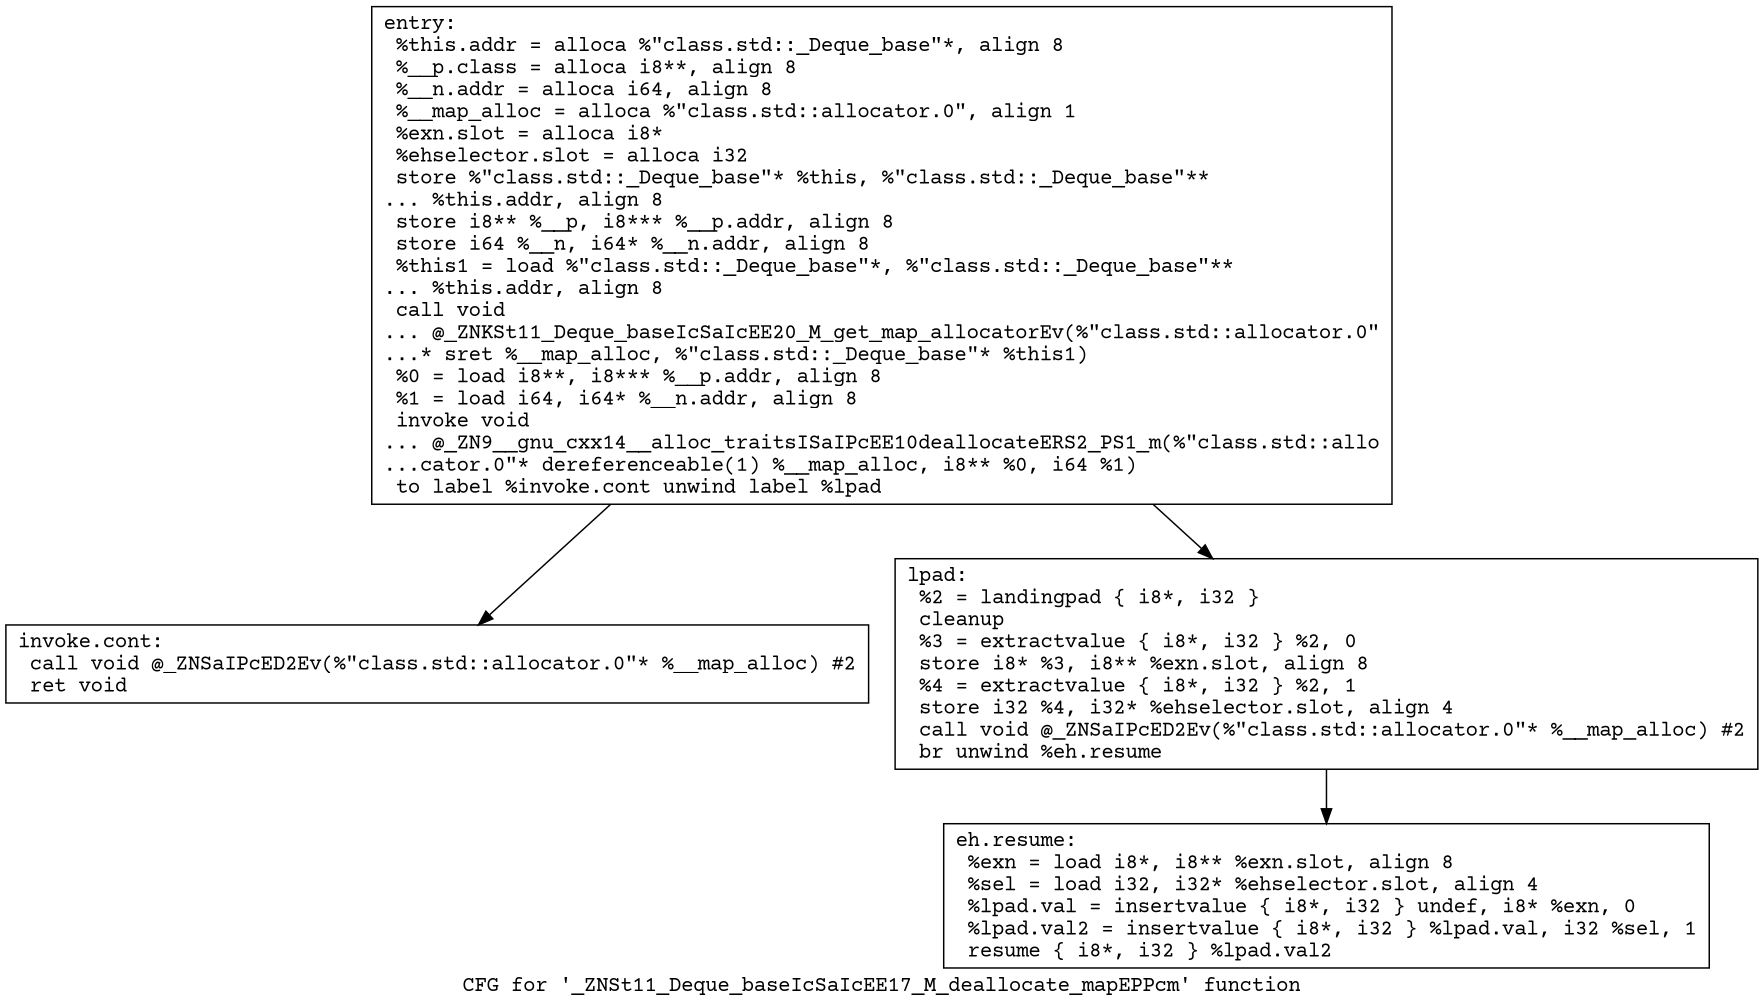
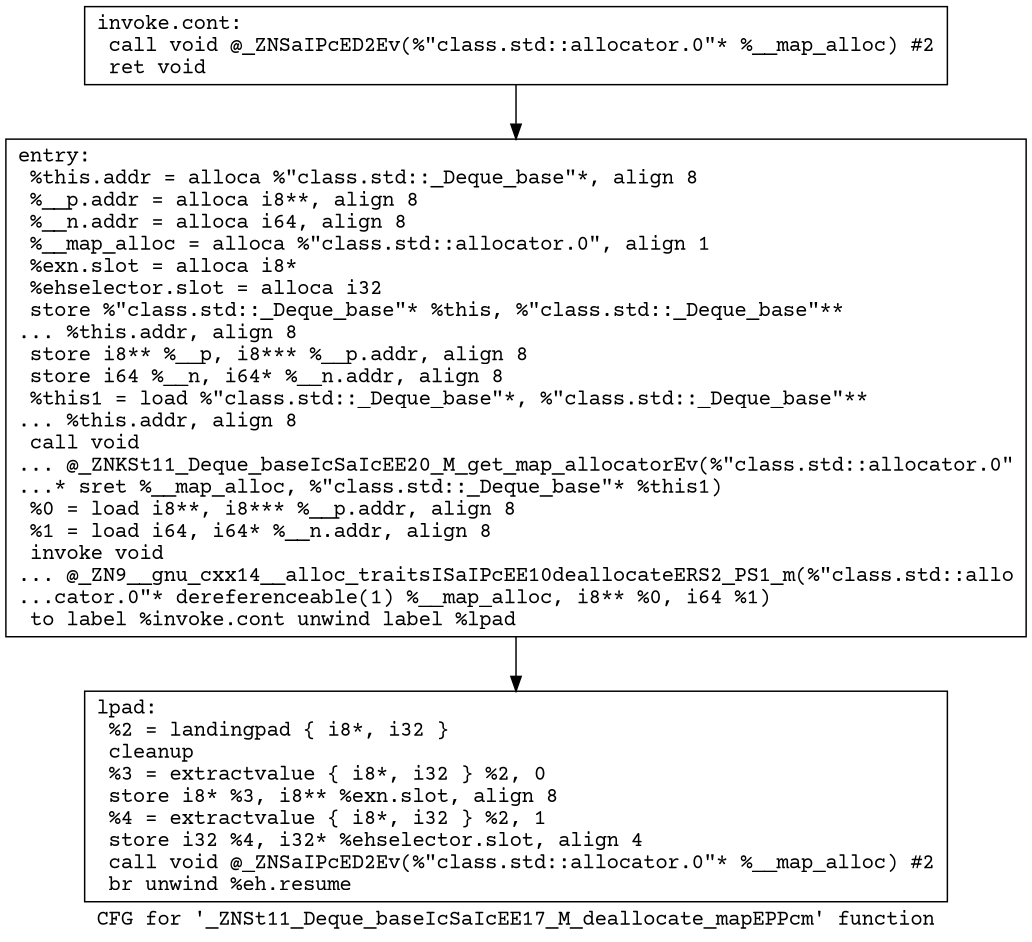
node "entry:": text "%__p.class = alloca i8**, align 8" -> "%__p.addr = alloca i8**, align 8"
edge "entry:" -> "invoke.cont:": reversed
node "eh.resume:": removed
